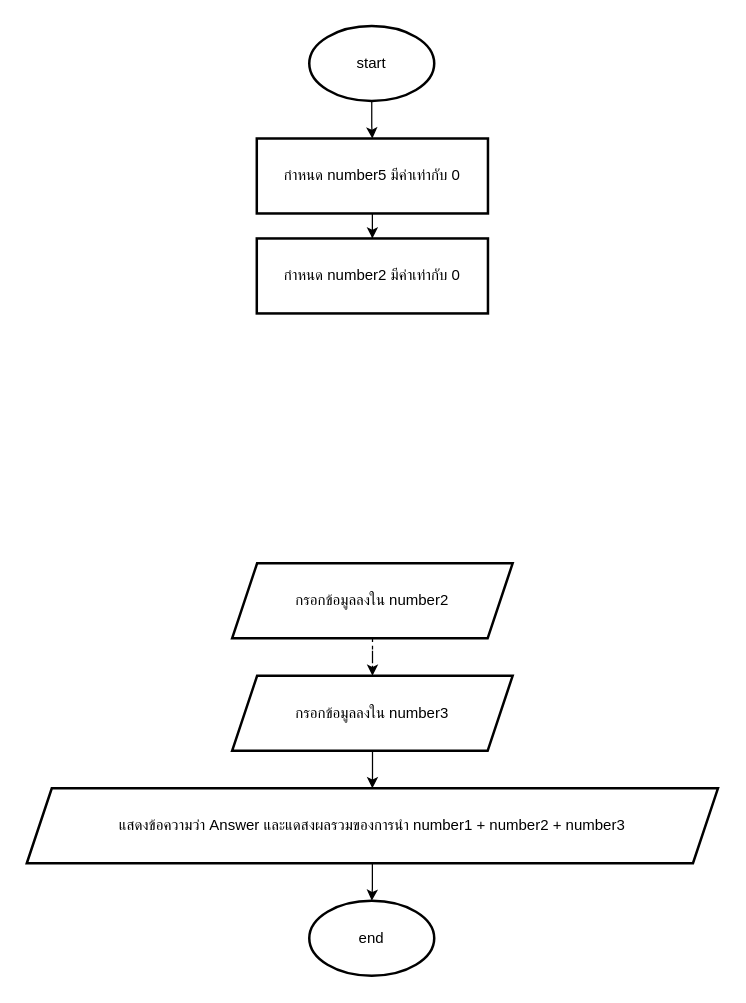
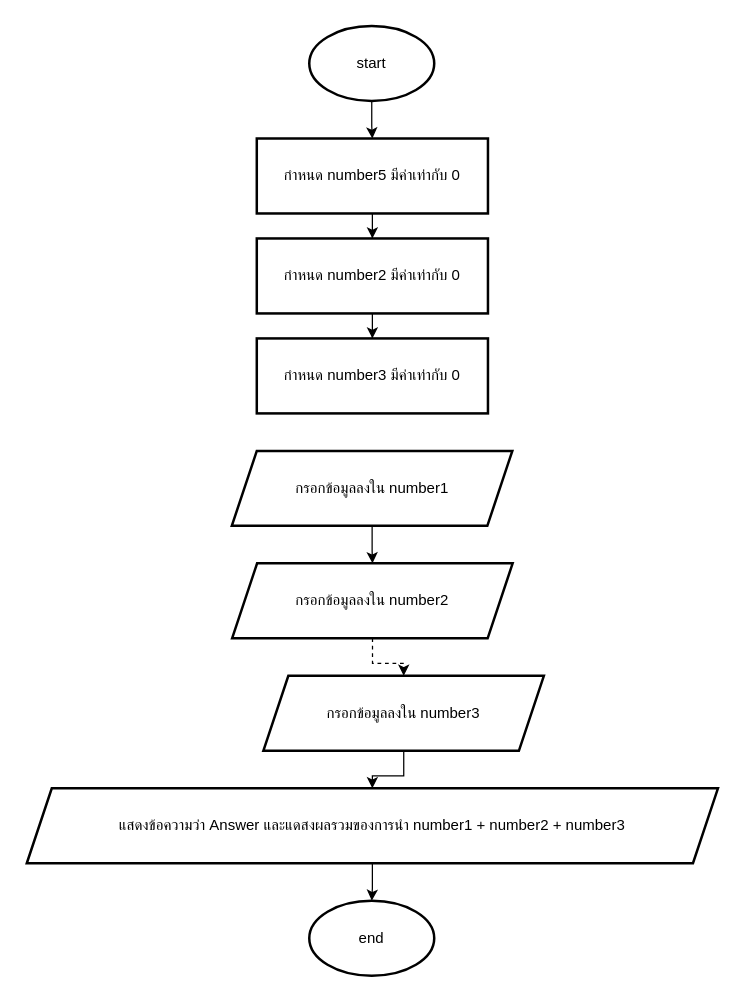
edge "กำหนด number2 มีค่าเท่ากับ 0" -> "กำหนด number3 มีค่าเท่ากับ 0": added
node "กำหนด number3 มีค่าเท่ากับ 0": added
node "กรอกข้อมูลลงใน number1": added
edge "กรอกข้อมูลลงใน number1" -> "กรอกข้อมูลลงใน number2": added
node "กรอกข้อมูลลงใน number3": moved (373, 713) -> (404, 713)
